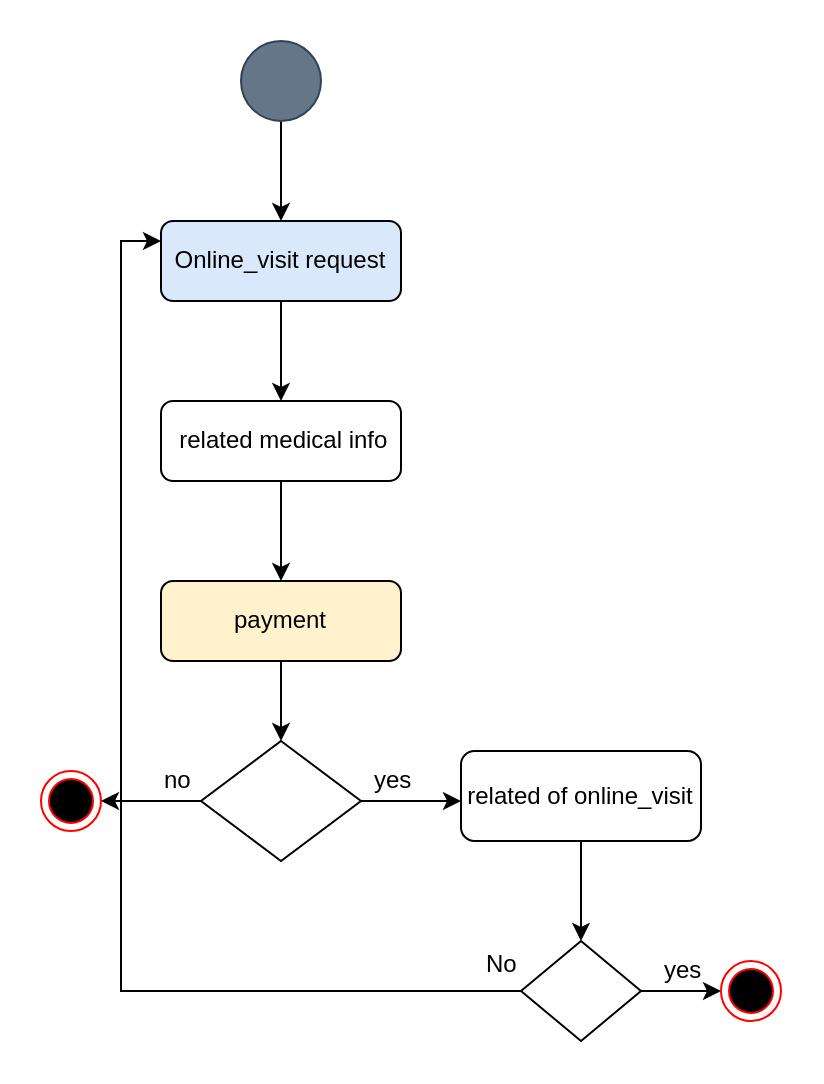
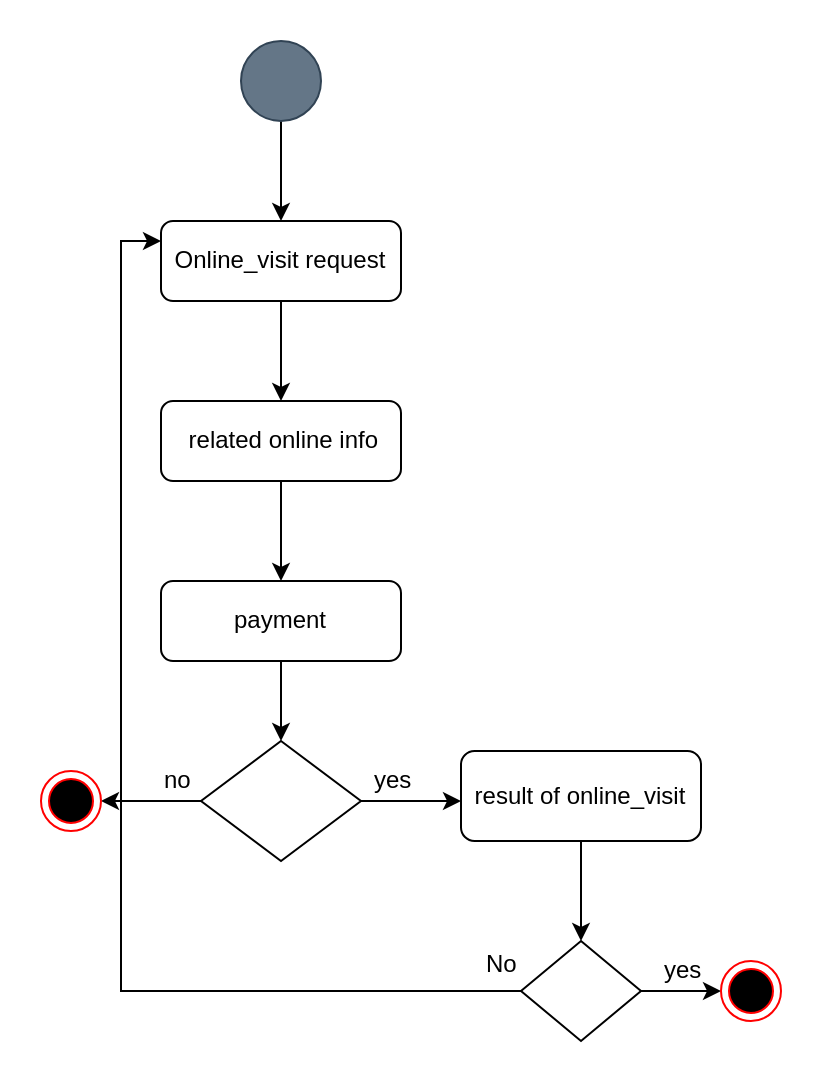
node "Online_visit request": fillcolor #dae8fc -> #ffffff
node "related medical info": label "related medical info" -> "related online info"
node "payment": fillcolor #fff2cc -> #ffffff
node "related of online_visit": label "related of online_visit" -> "result of online_visit"
